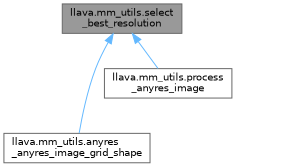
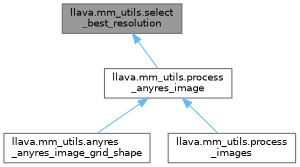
edge "llava.mm_utils.anyres _anyres_image_grid_shape" -> "llava.mm_utils.select _best_resolution": now "llava.mm_utils.anyres _anyres_image_grid_shape" -> "llava.mm_utils.process _anyres_image"
node "llava.mm_utils.process _images": added
